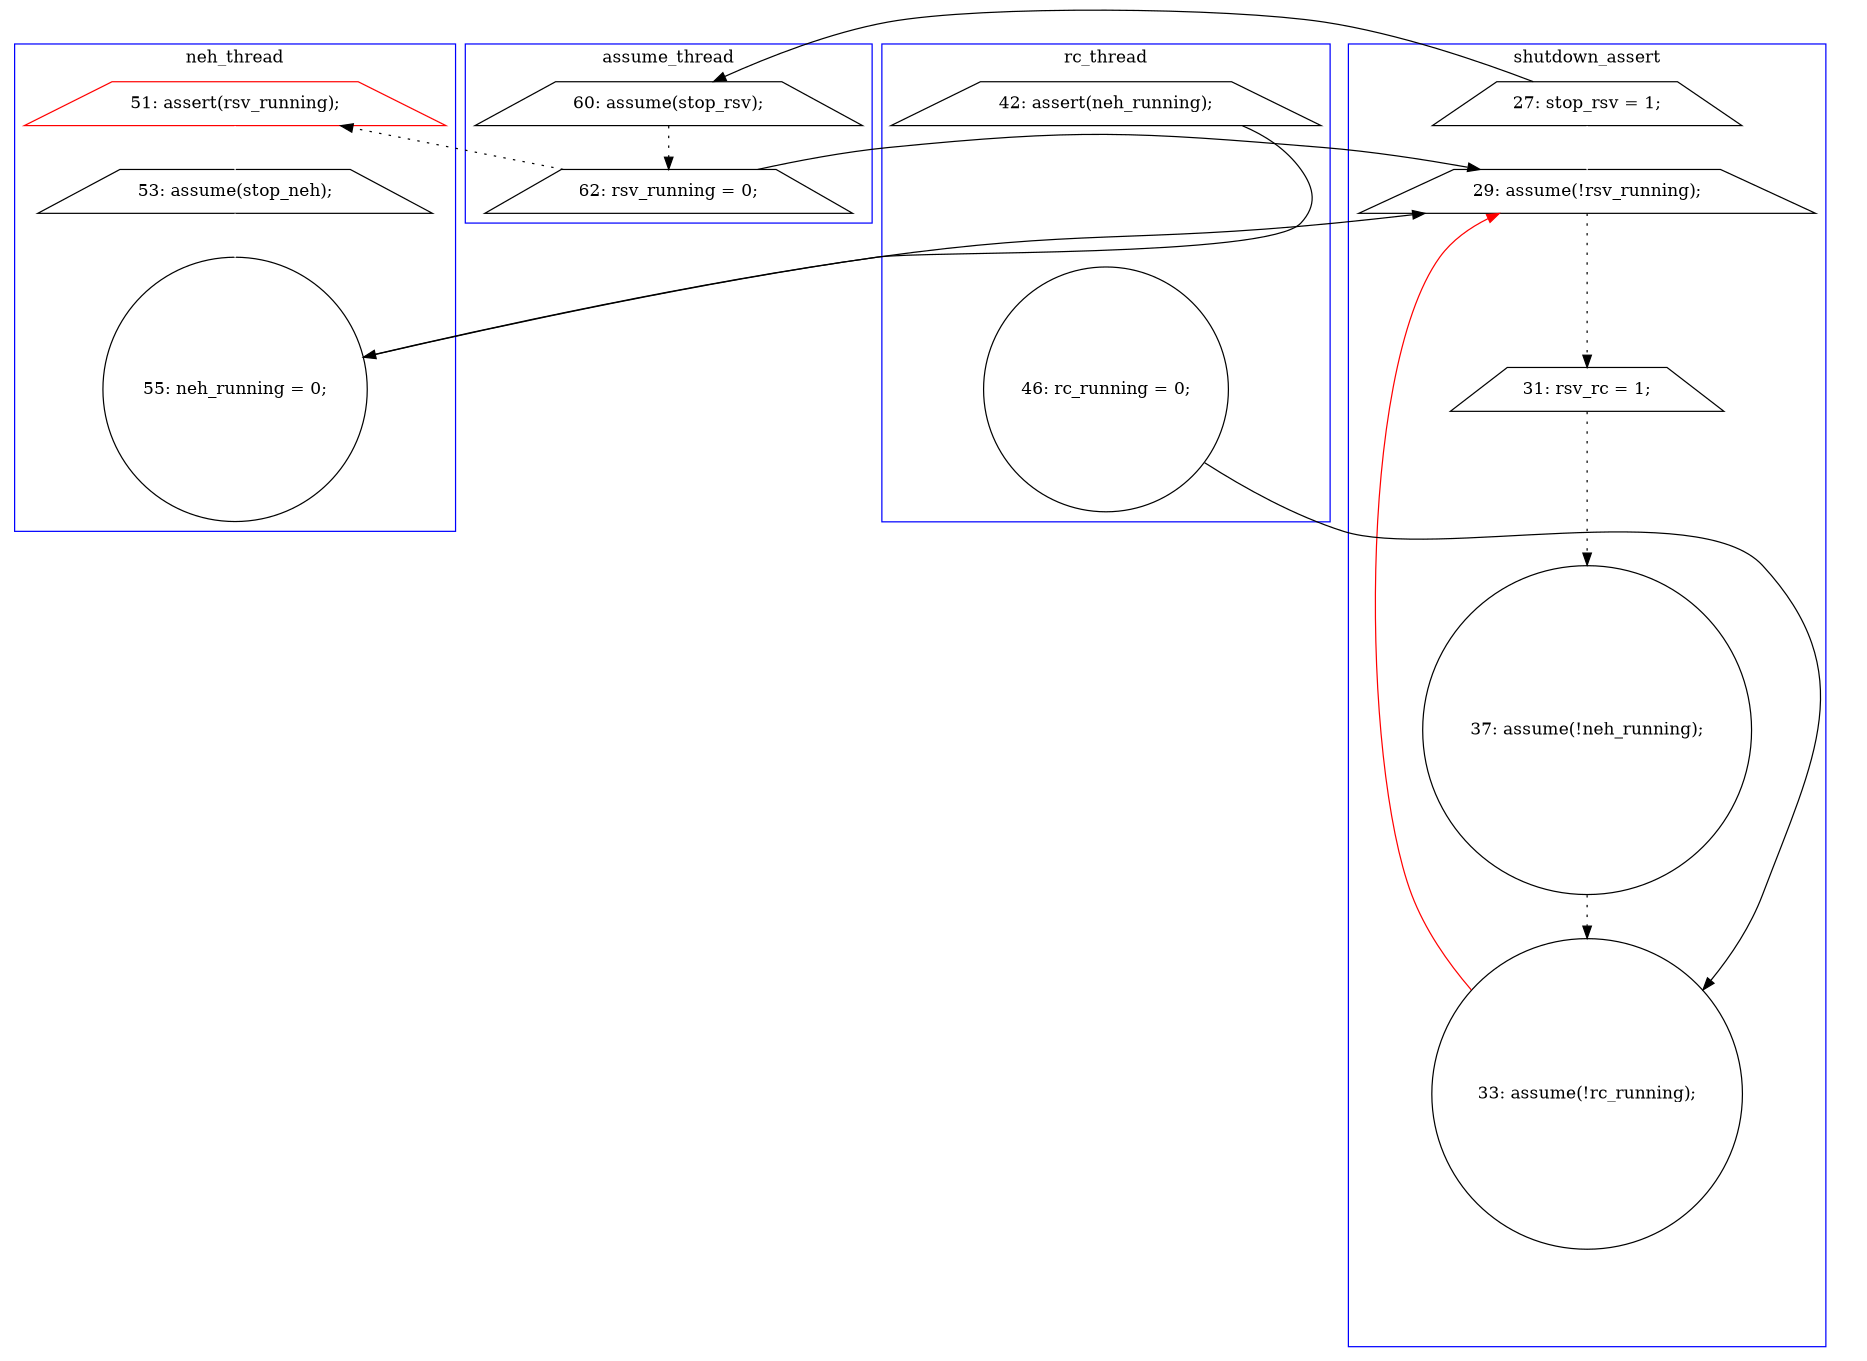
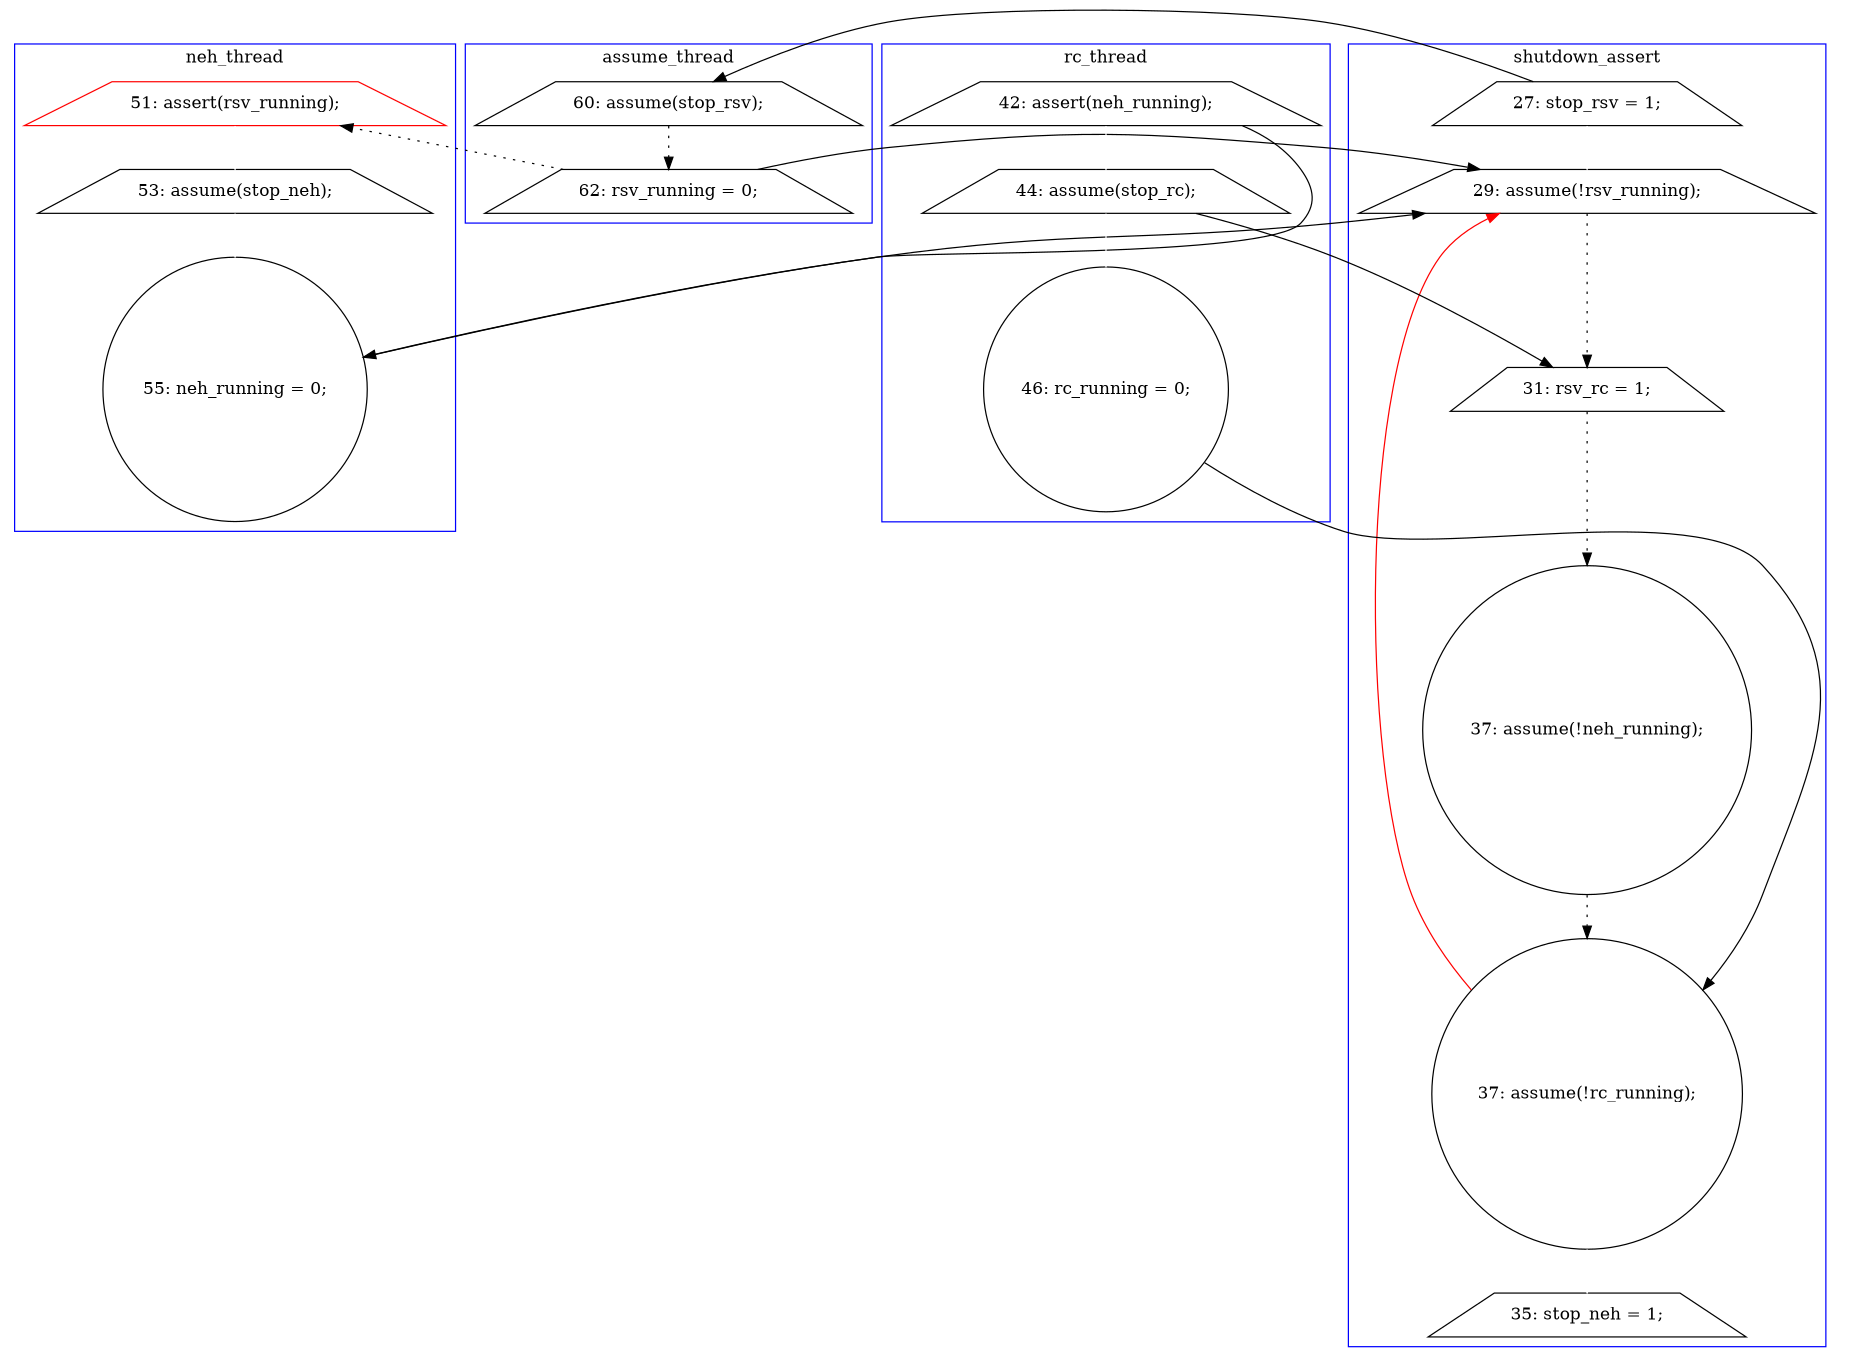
node "44: assume(stop_rc);": added
node "33: assume(!rc_running);": label "33: assume(!rc_running);" -> "37: assume(!rc_running);"
node "35: stop_neh = 1;": added
